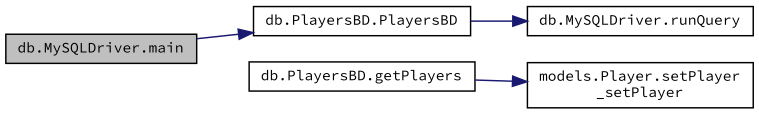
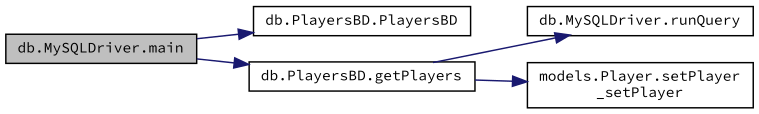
edge "db.PlayersBD.PlayersBD" -> "db.MySQLDriver.runQuery": now "db.PlayersBD.getPlayers" -> "db.MySQLDriver.runQuery"
edge "db.MySQLDriver.main" -> "db.PlayersBD.getPlayers": added
